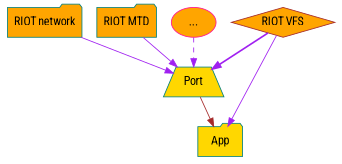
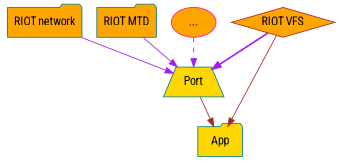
edge "RIOT VFS" -> "App": color purple -> brown
